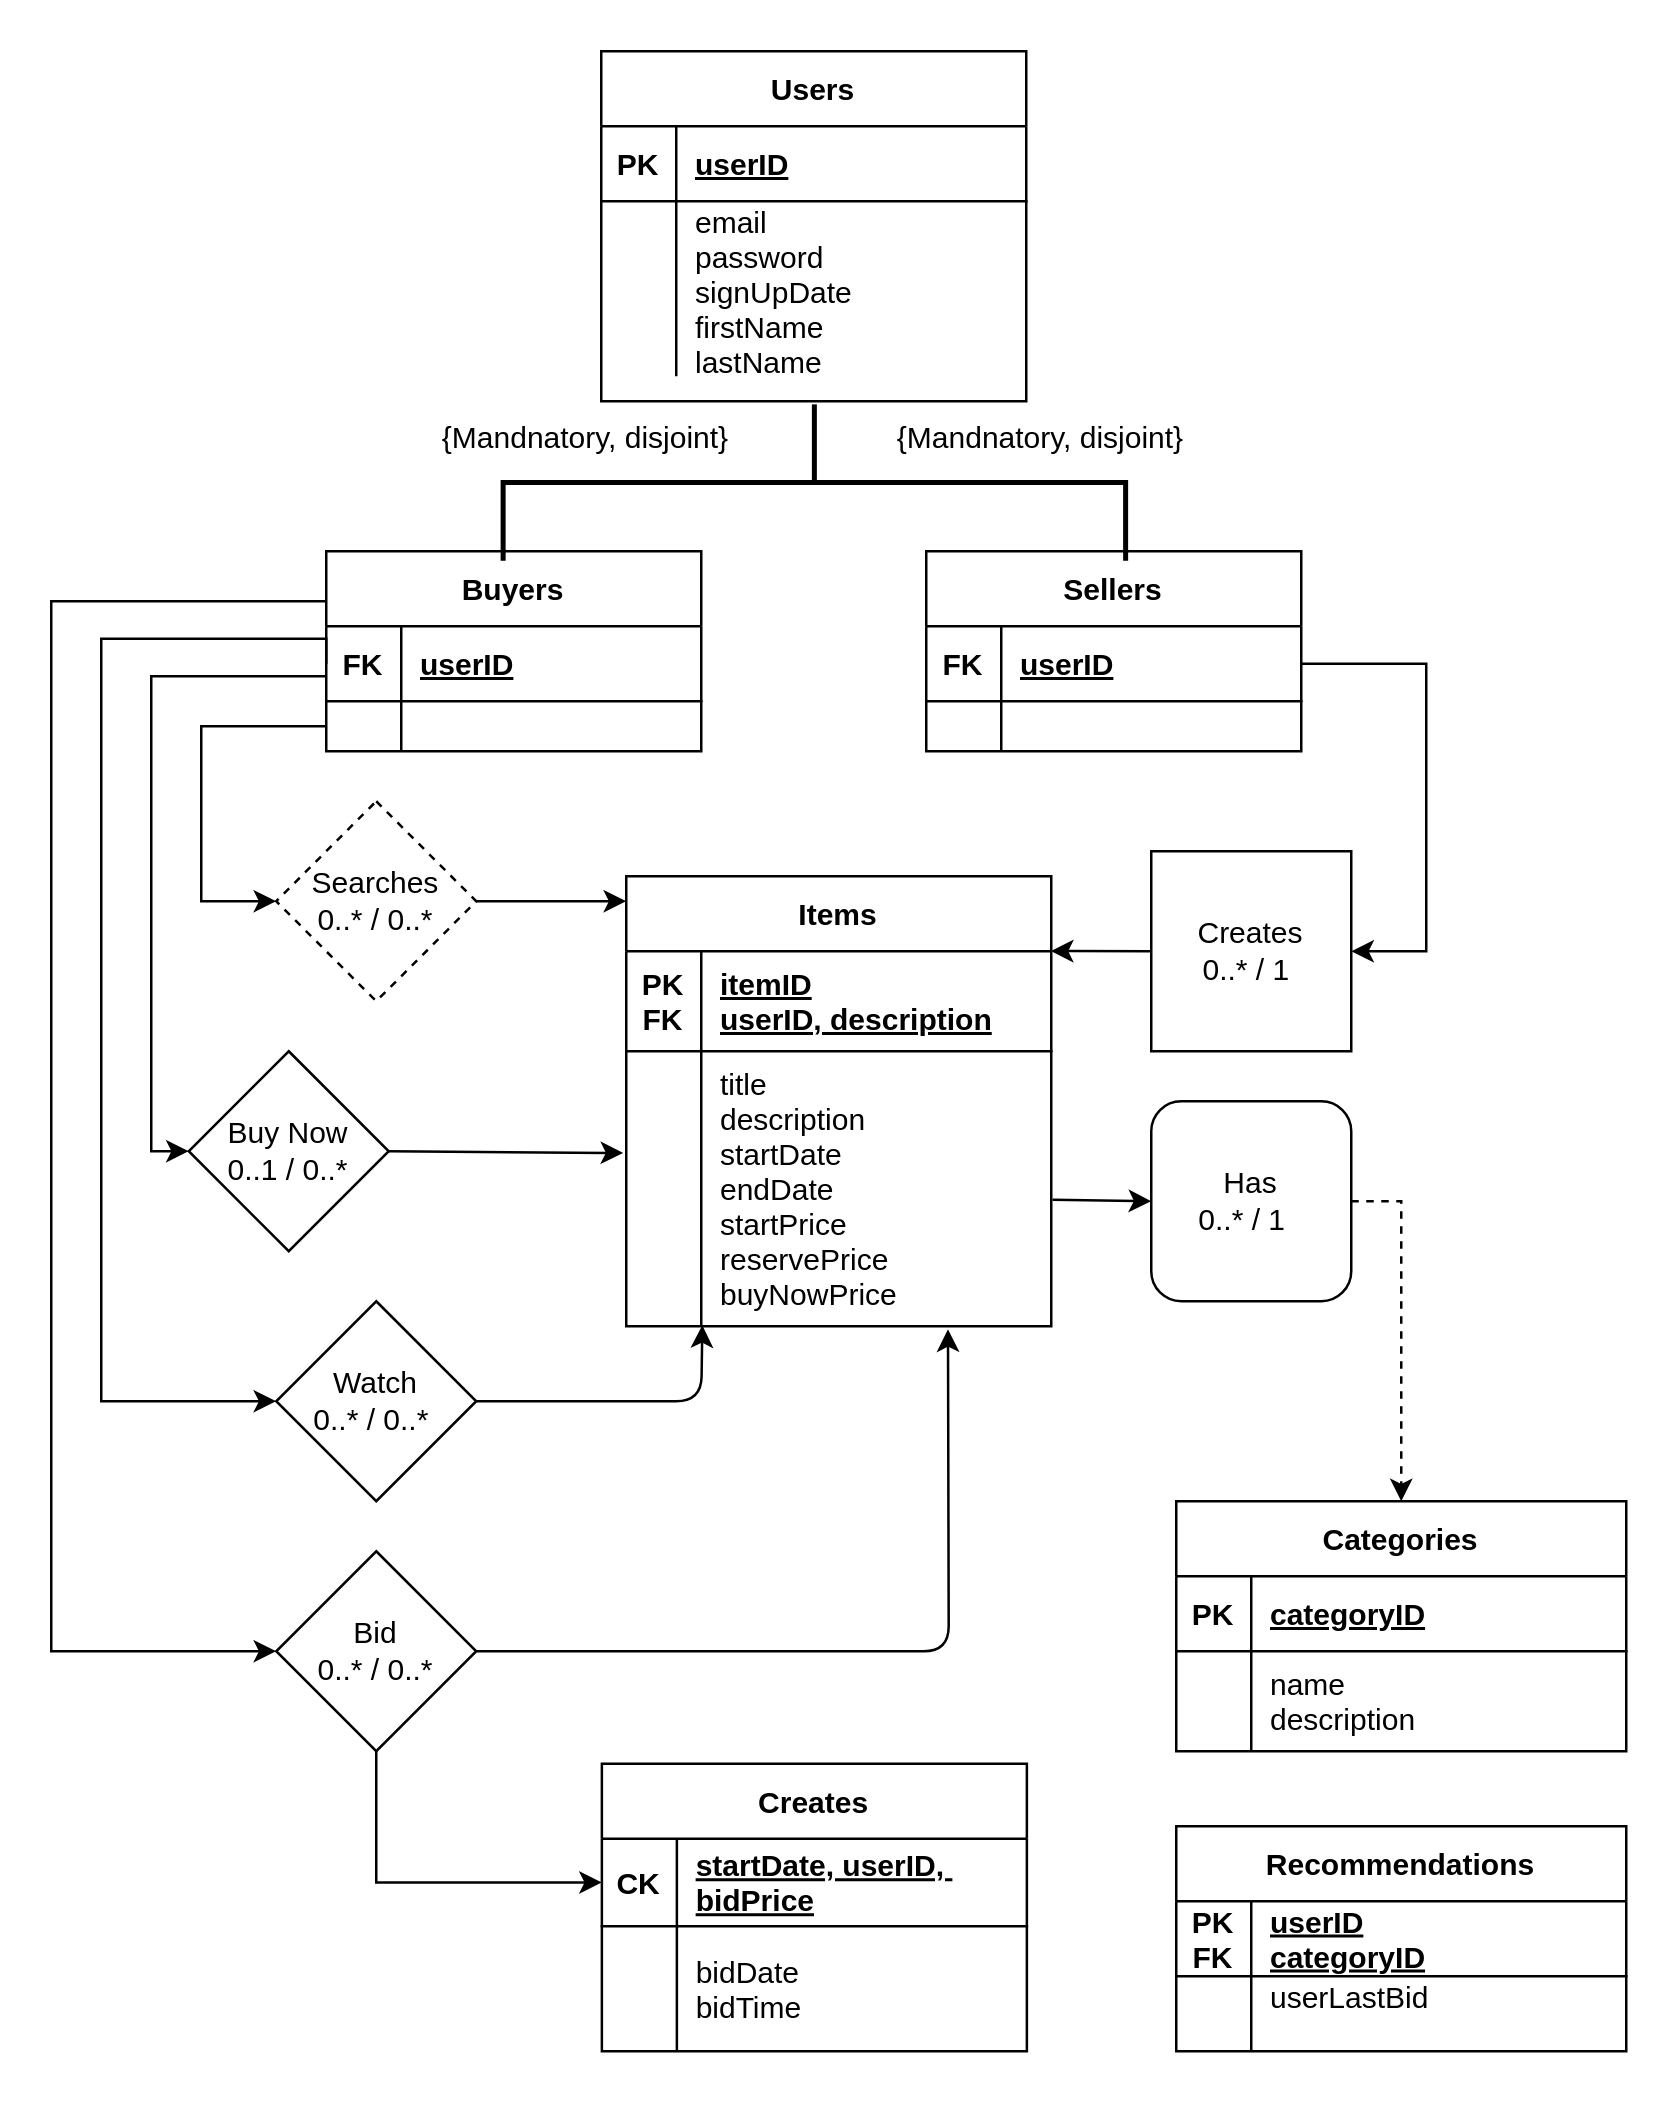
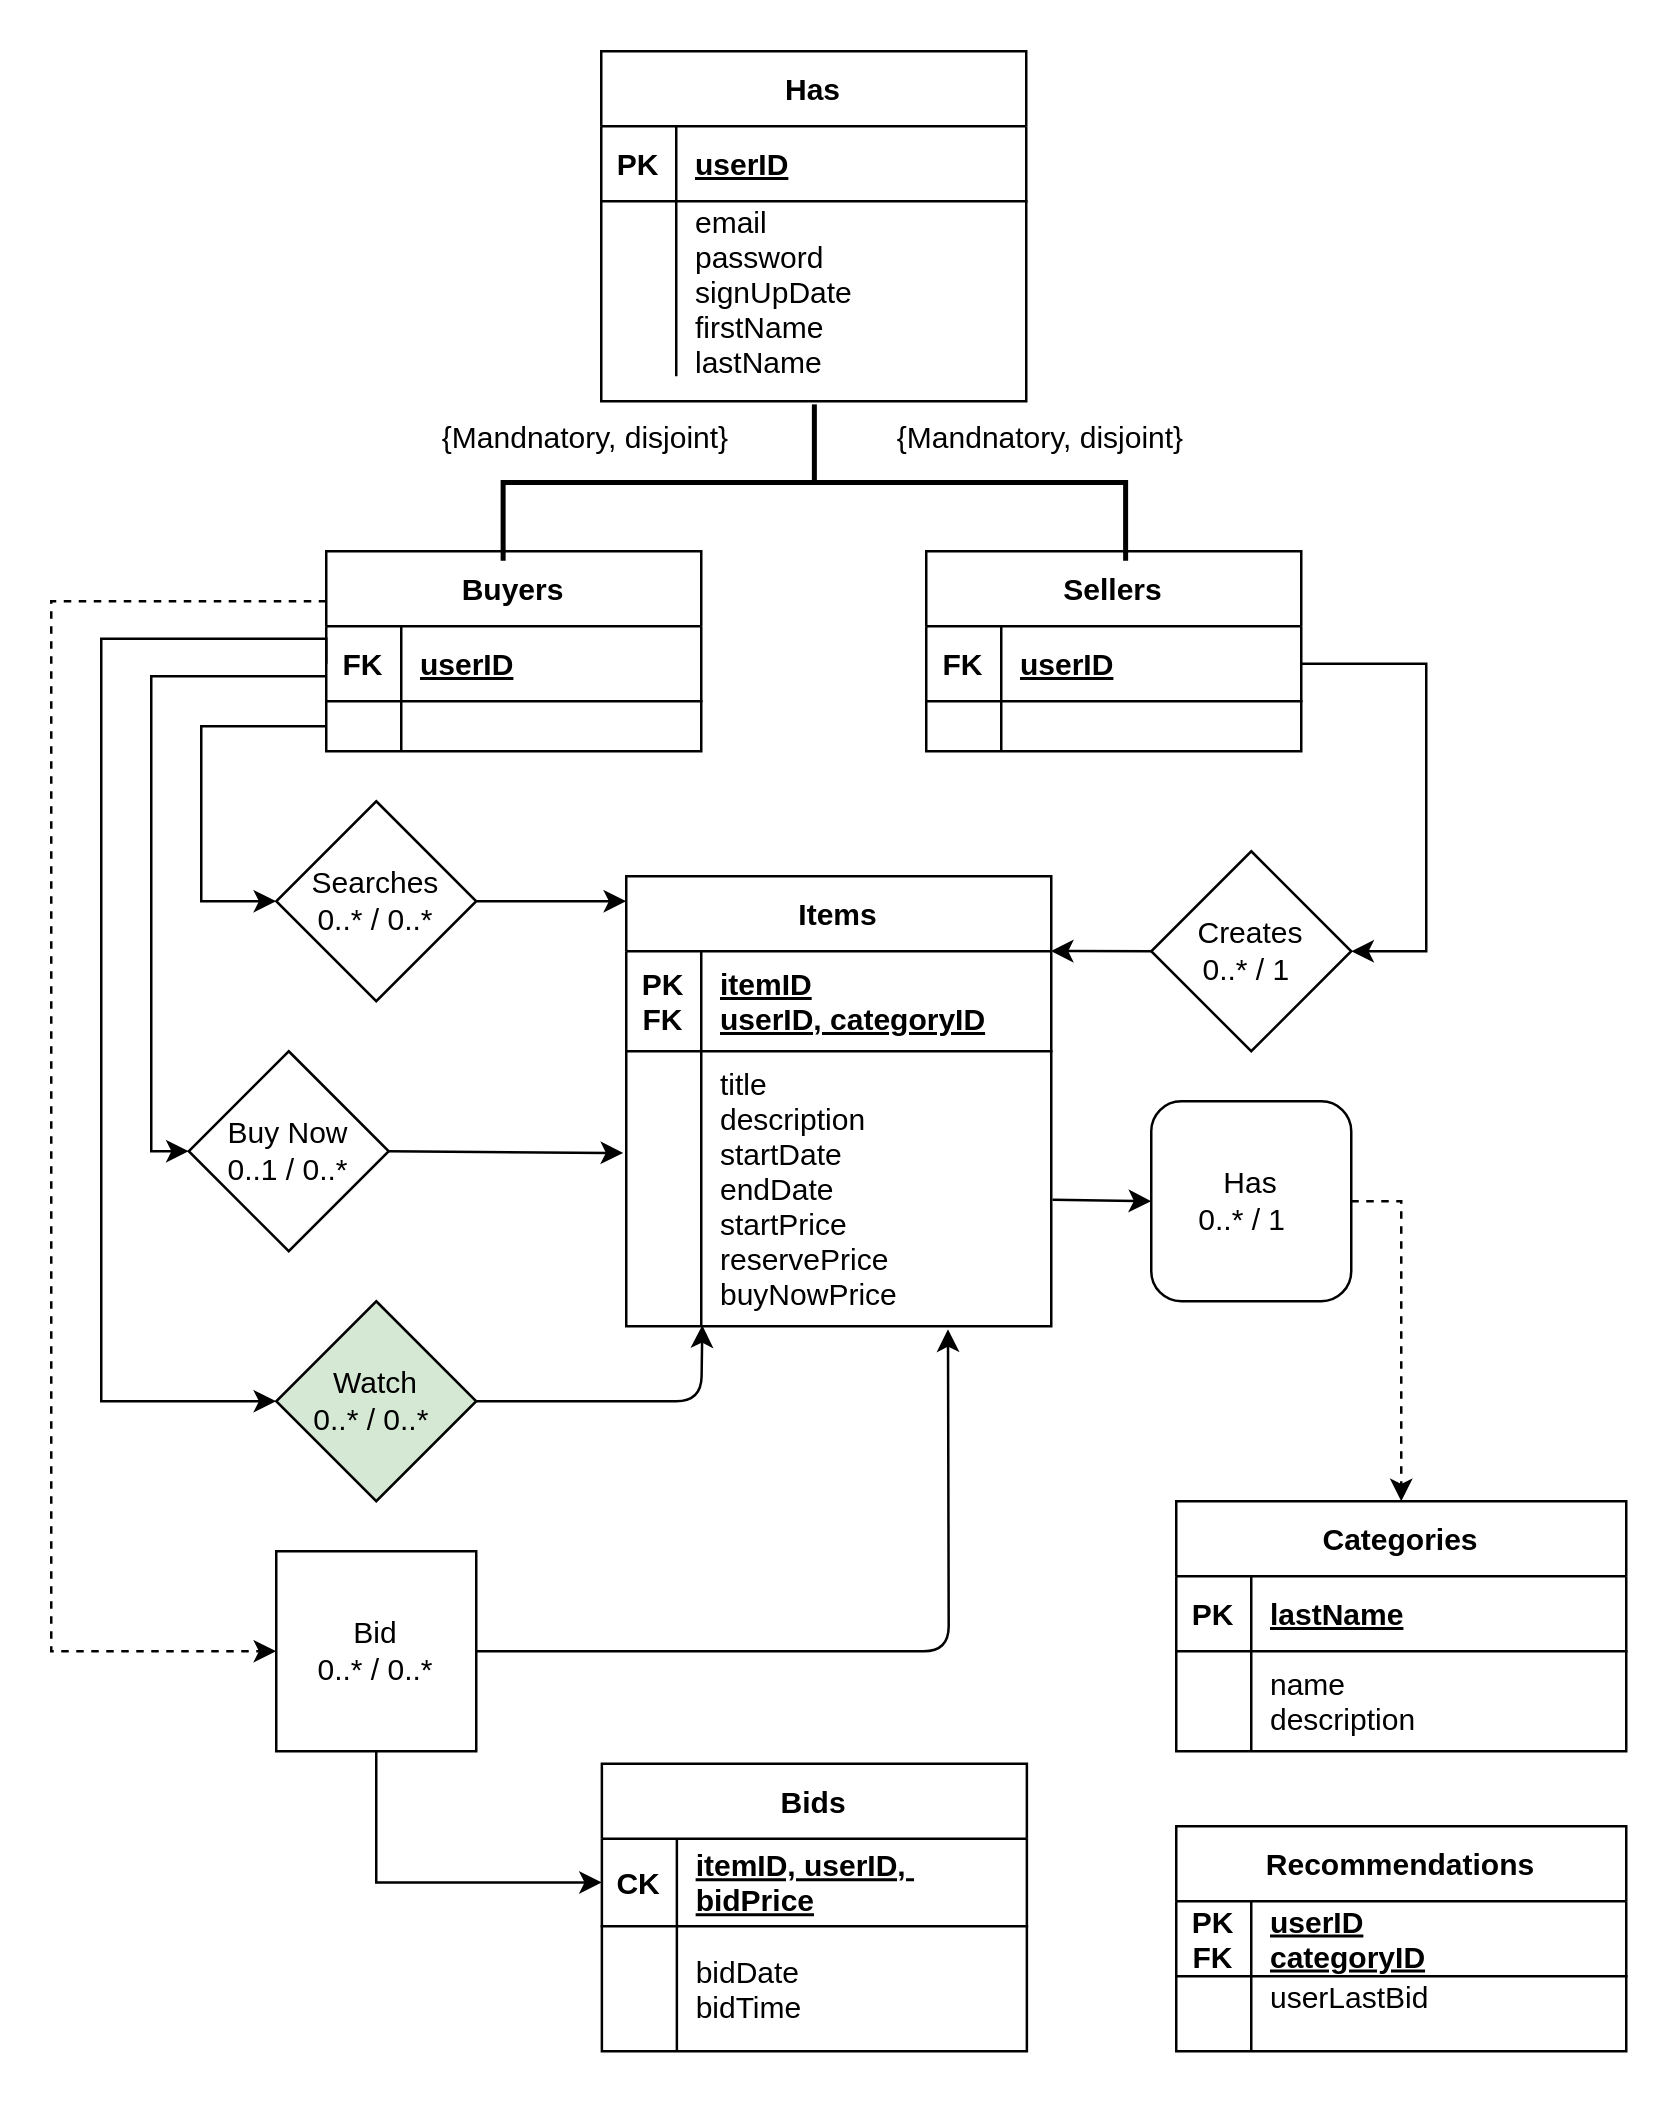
node "Users": label "Users" -> "Has"
node "Searches 0..* / 0..*": style dashed -> solid
node "Creates 0..* / 1": shape rectangle -> diamond
node "itemID userID, description": label "itemID userID, description" -> "itemID userID, categoryID"
edge "Buyers" -> "Bid 0..* / 0..*": style solid -> dashed
node "Watch 0..* / 0..*": fillcolor #ffffff -> #d5e8d4
node "categoryID": label "categoryID" -> "lastName"
node "Bid 0..* / 0..*": shape diamond -> rectangle
node "Creates": label "Creates" -> "Bids"
node "startDate, userID, bidPrice": label "startDate, userID, bidPrice" -> "itemID, userID, bidPrice"
